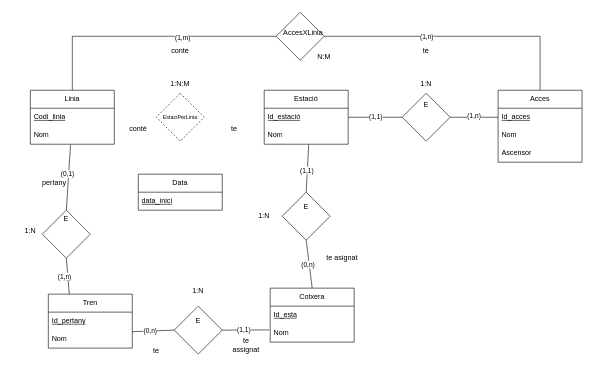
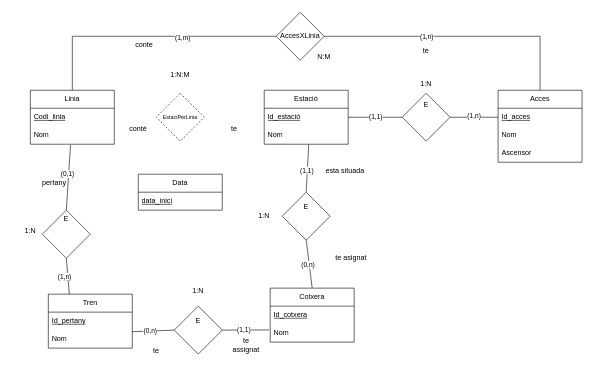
node "AccesXLinia": moved (303, 33) -> (300, 36)
node "conte": moved (180, 51) -> (144, 45)
node "1:N:M": moved (180, 84) -> (180, 75)
node "esta situada": added
node "te asignat": moved (342, 258) -> (351, 258)
node "Id_esta": label "Id_esta" -> "Id_cotxera"
